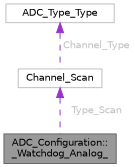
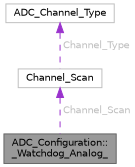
node "ADC_Type_Type": label "ADC_Type_Type" -> "ADC_Channel_Type"
edge "ADC_Configuration:: _Watchdog_Analog_" -> "Channel_Scan": label " Type_Scan" -> " Channel_Scan"
